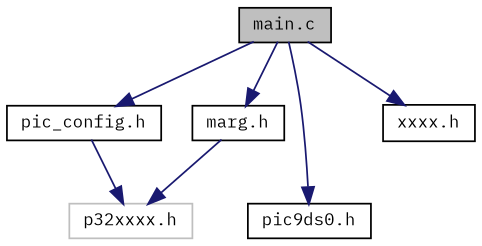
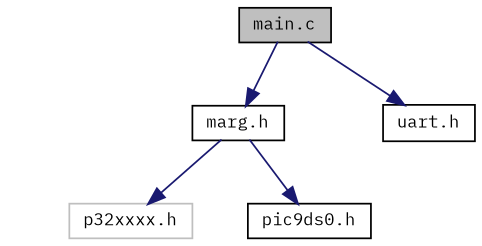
edge "main.c" -> "pic9ds0.h": now "marg.h" -> "pic9ds0.h"
node "pic_config.h": removed
node "xxxx.h": label "xxxx.h" -> "uart.h"
